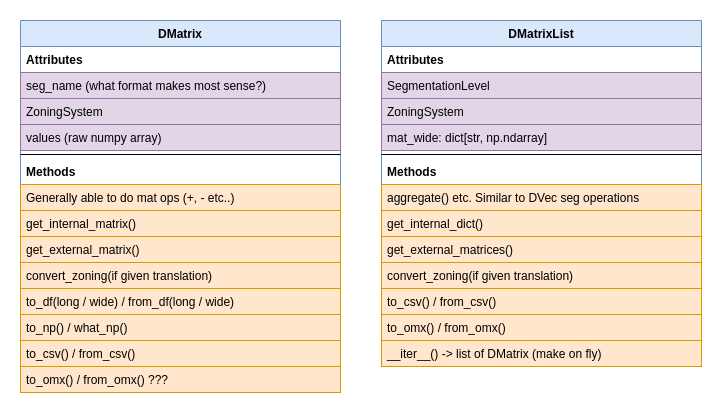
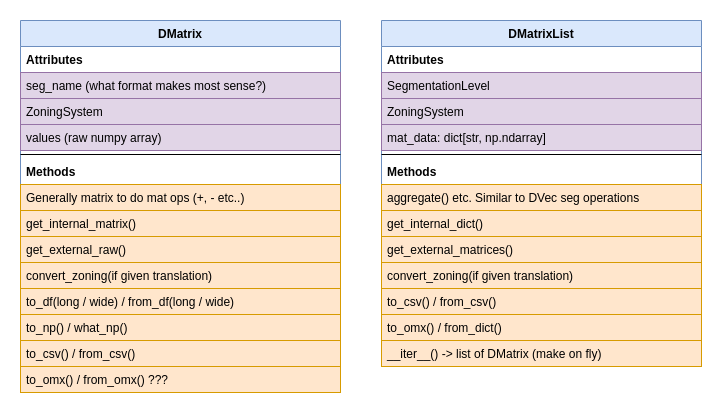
node "mat_wide: dict[str, np.ndarray]": label "mat_wide: dict[str, np.ndarray]" -> "mat_data: dict[str, np.ndarray]"
node "Generally able to do mat ops (+, - etc..)": label "Generally able to do mat ops (+, - etc..)" -> "Generally matrix to do mat ops (+, - etc..)"
node "get_external_matrix()": label "get_external_matrix()" -> "get_external_raw()"
node "to_omx() / from_omx()": label "to_omx() / from_omx()" -> "to_omx() / from_dict()"
